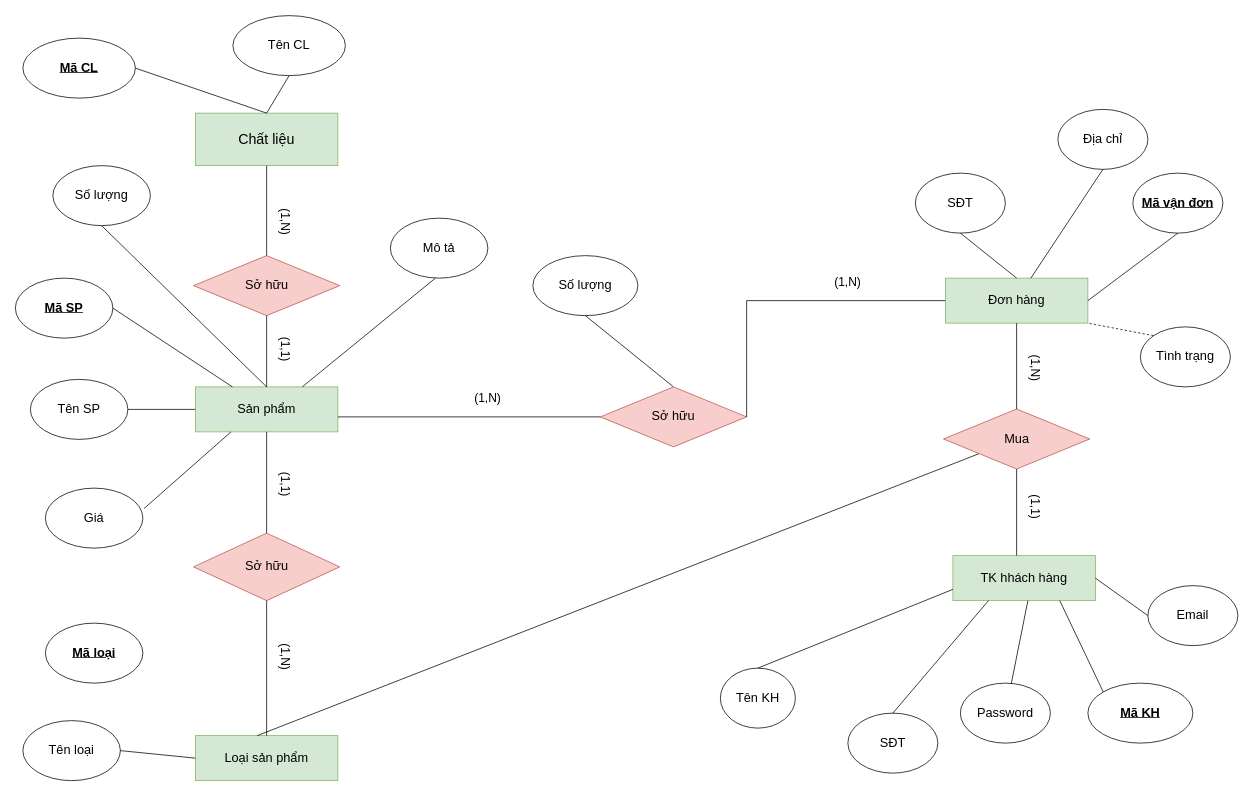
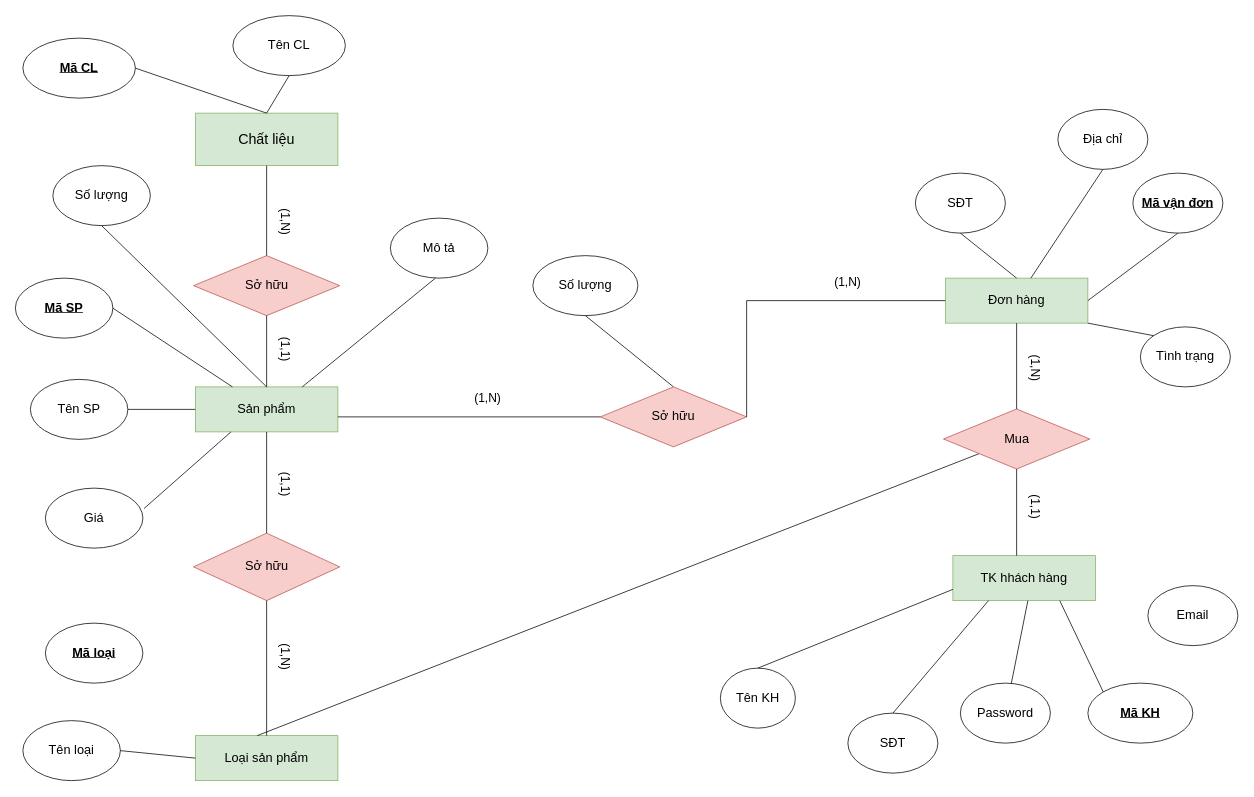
edge "Đơn hàng" -- "Tình trạng": style dashed -> solid
edge "TK hhách hàng" -- "Email": removed
